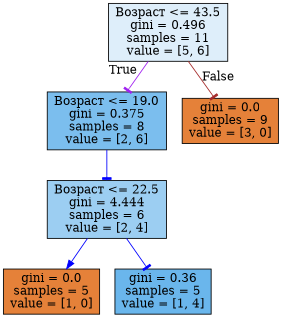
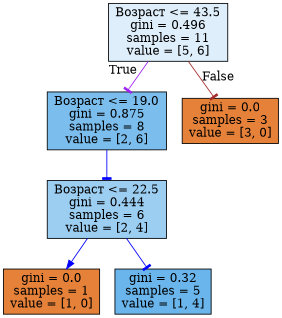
node "Возраст <= 19.0 gini = 0.375 samples = 8 value = [2, 6]": label "Возраст <= 19.0 gini = 0.375 samples = 8 value = [2, 6]" -> "Возраст <= 19.0 gini = 0.875 samples = 8 value = [2, 6]"
node "gini = 0.0 samples = 9 value = [3, 0]": label "gini = 0.0 samples = 9 value = [3, 0]" -> "gini = 0.0 samples = 3 value = [3, 0]"
node "Возраст <= 22.5 gini = 4.444 samples = 6 value = [2, 4]": label "Возраст <= 22.5 gini = 4.444 samples = 6 value = [2, 4]" -> "Возраст <= 22.5 gini = 0.444 samples = 6 value = [2, 4]"
node "gini = 0.0 samples = 5 value = [1, 0]": label "gini = 0.0 samples = 5 value = [1, 0]" -> "gini = 0.0 samples = 1 value = [1, 0]"
node "gini = 0.36 samples = 5 value = [1, 4]": label "gini = 0.36 samples = 5 value = [1, 4]" -> "gini = 0.32 samples = 5 value = [1, 4]"
